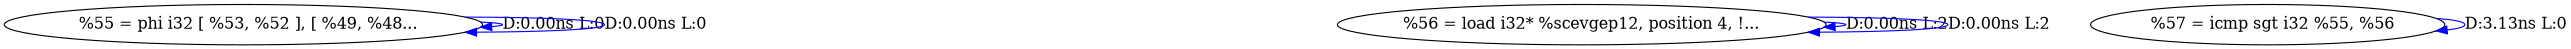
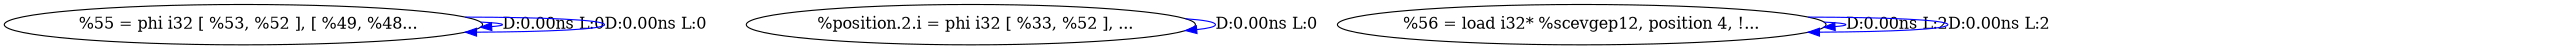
node "%position.2.i = phi i32 [ %33, %52 ], ...": added
node "%57 = icmp sgt i32 %55, %56": removed
